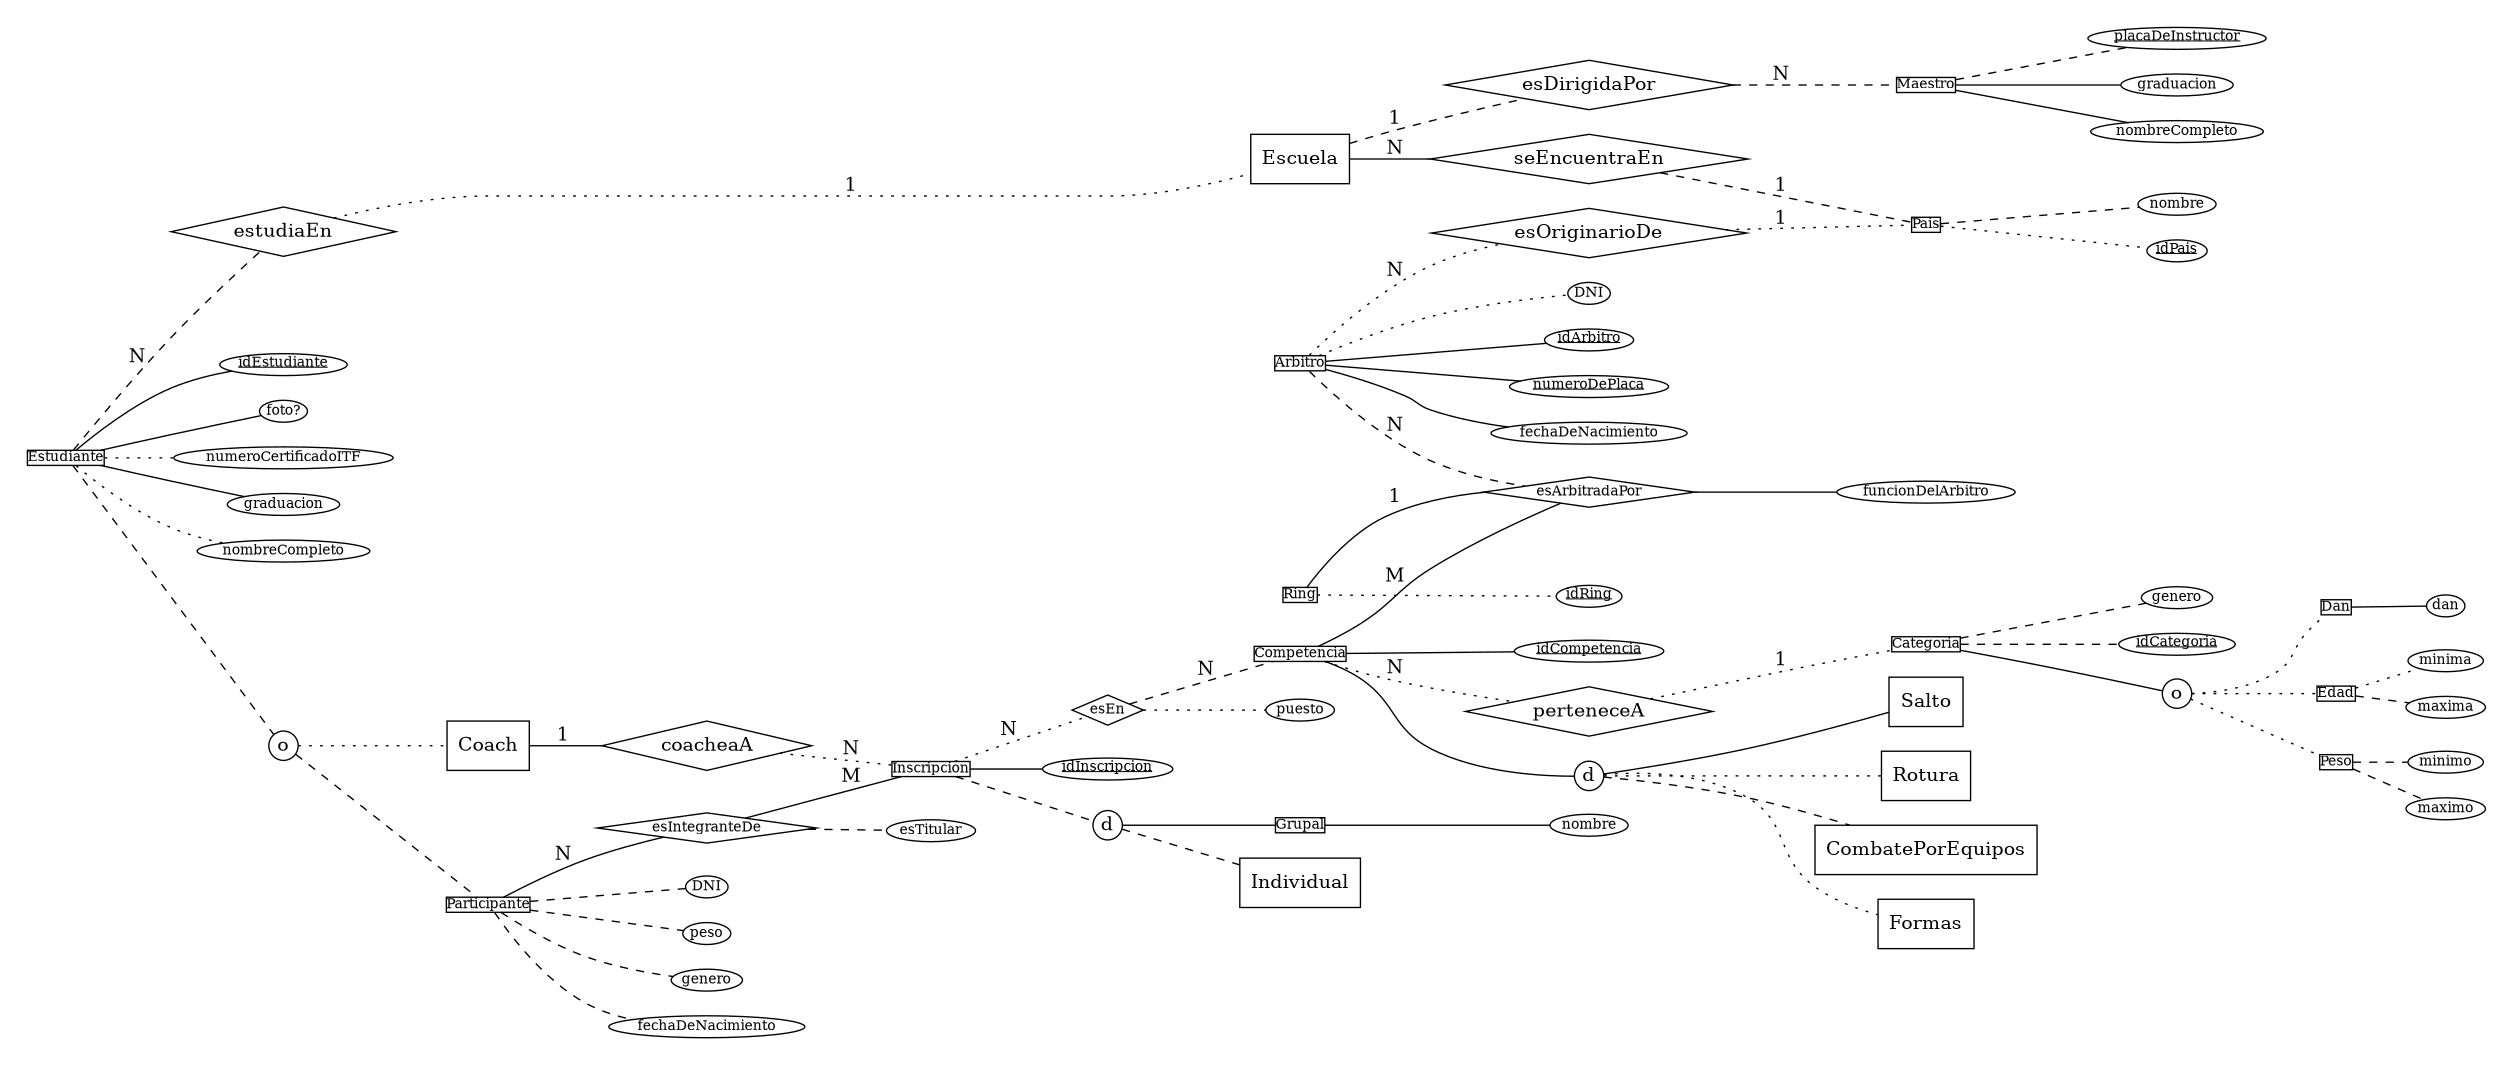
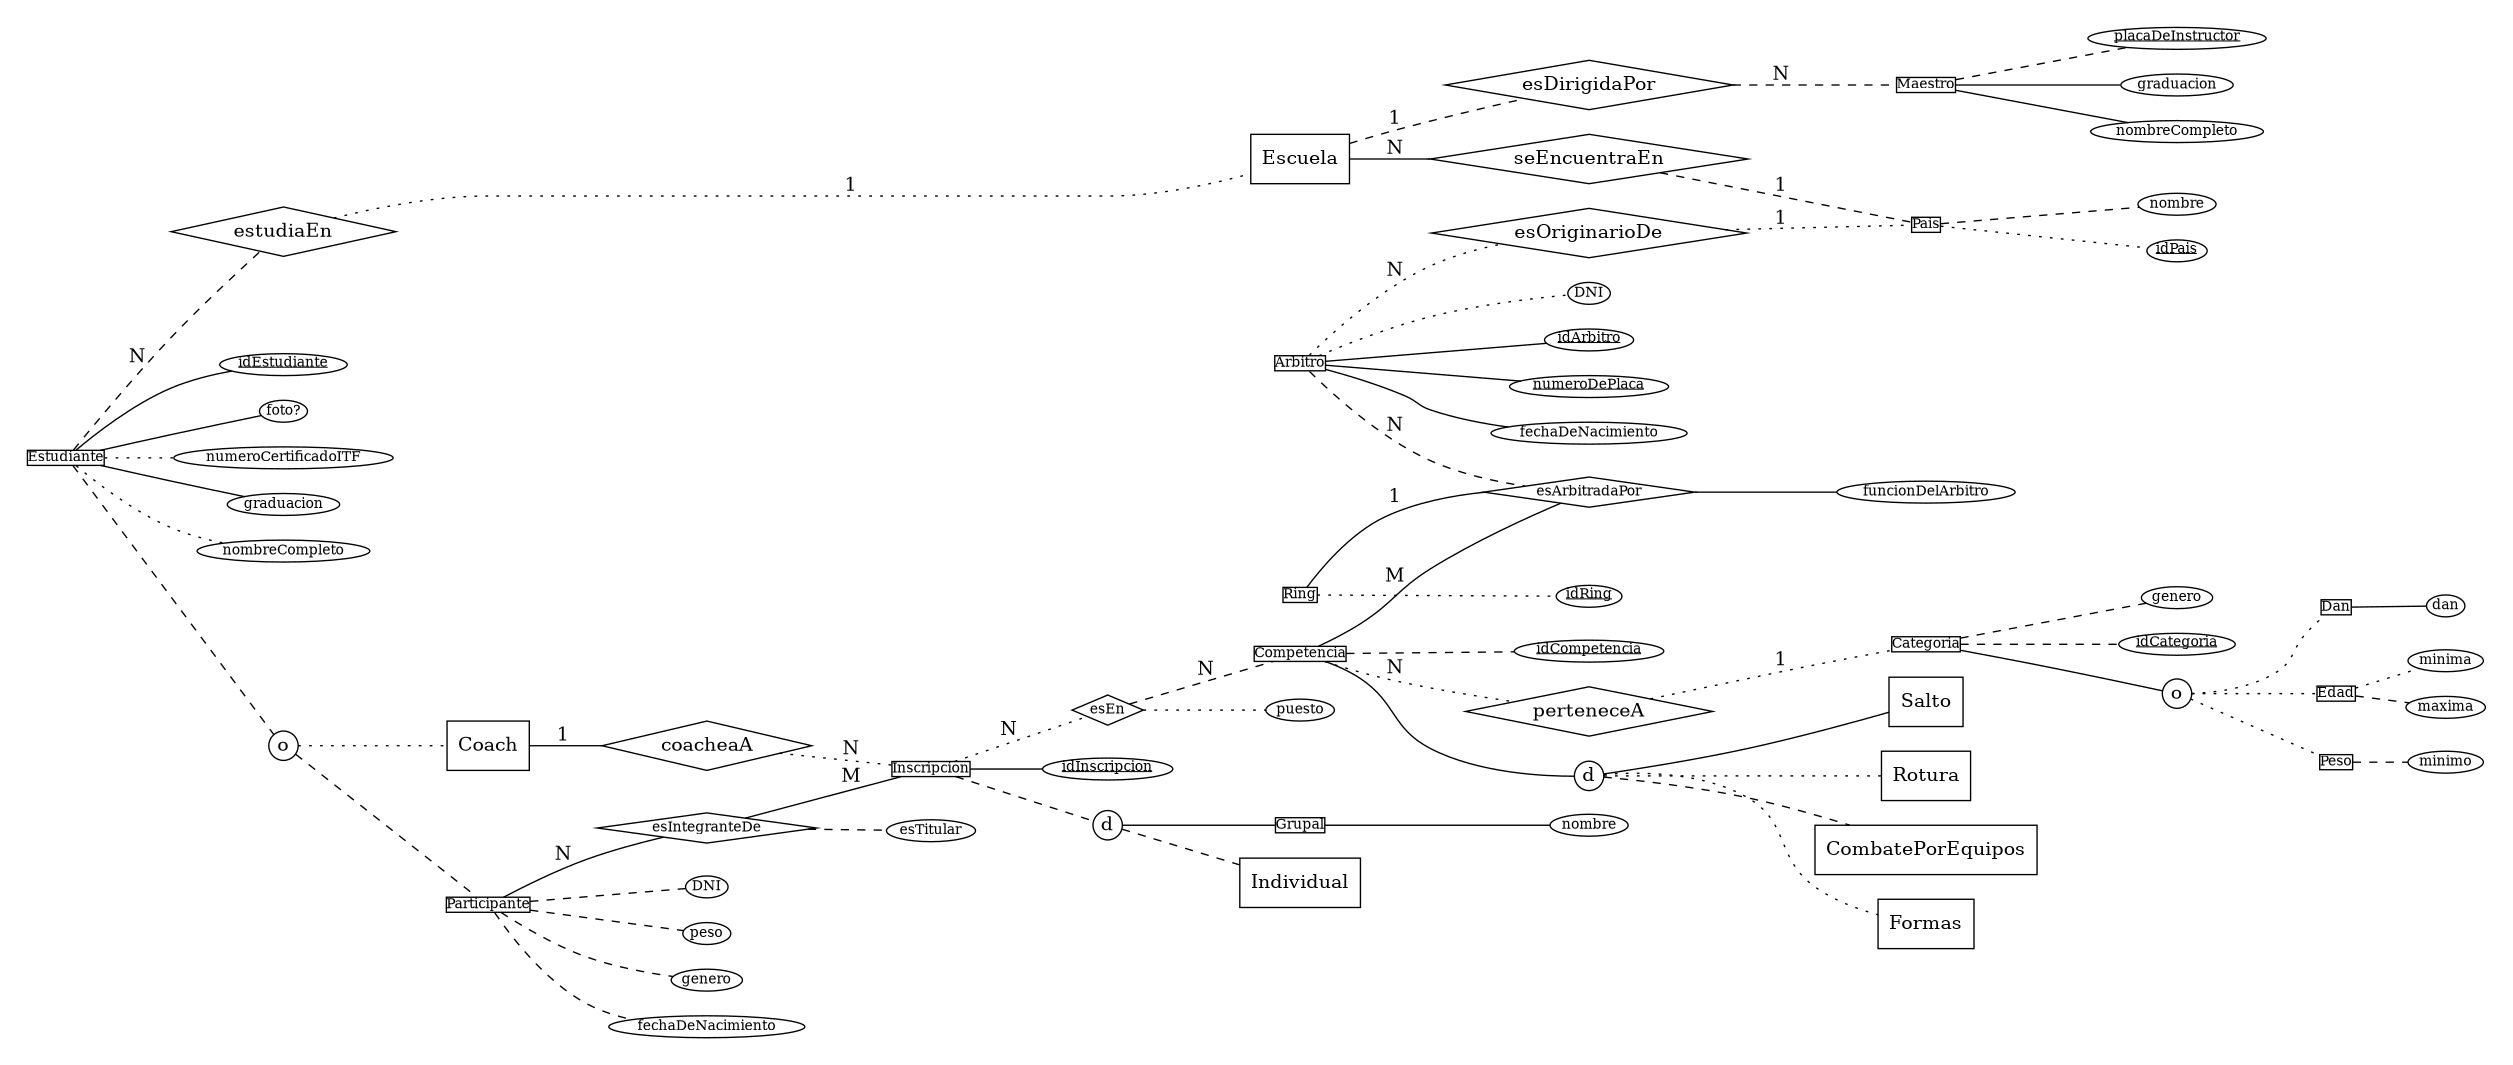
edge "idCompetencia" -- "Competencia": style solid -> dashed
node "maximo": removed
